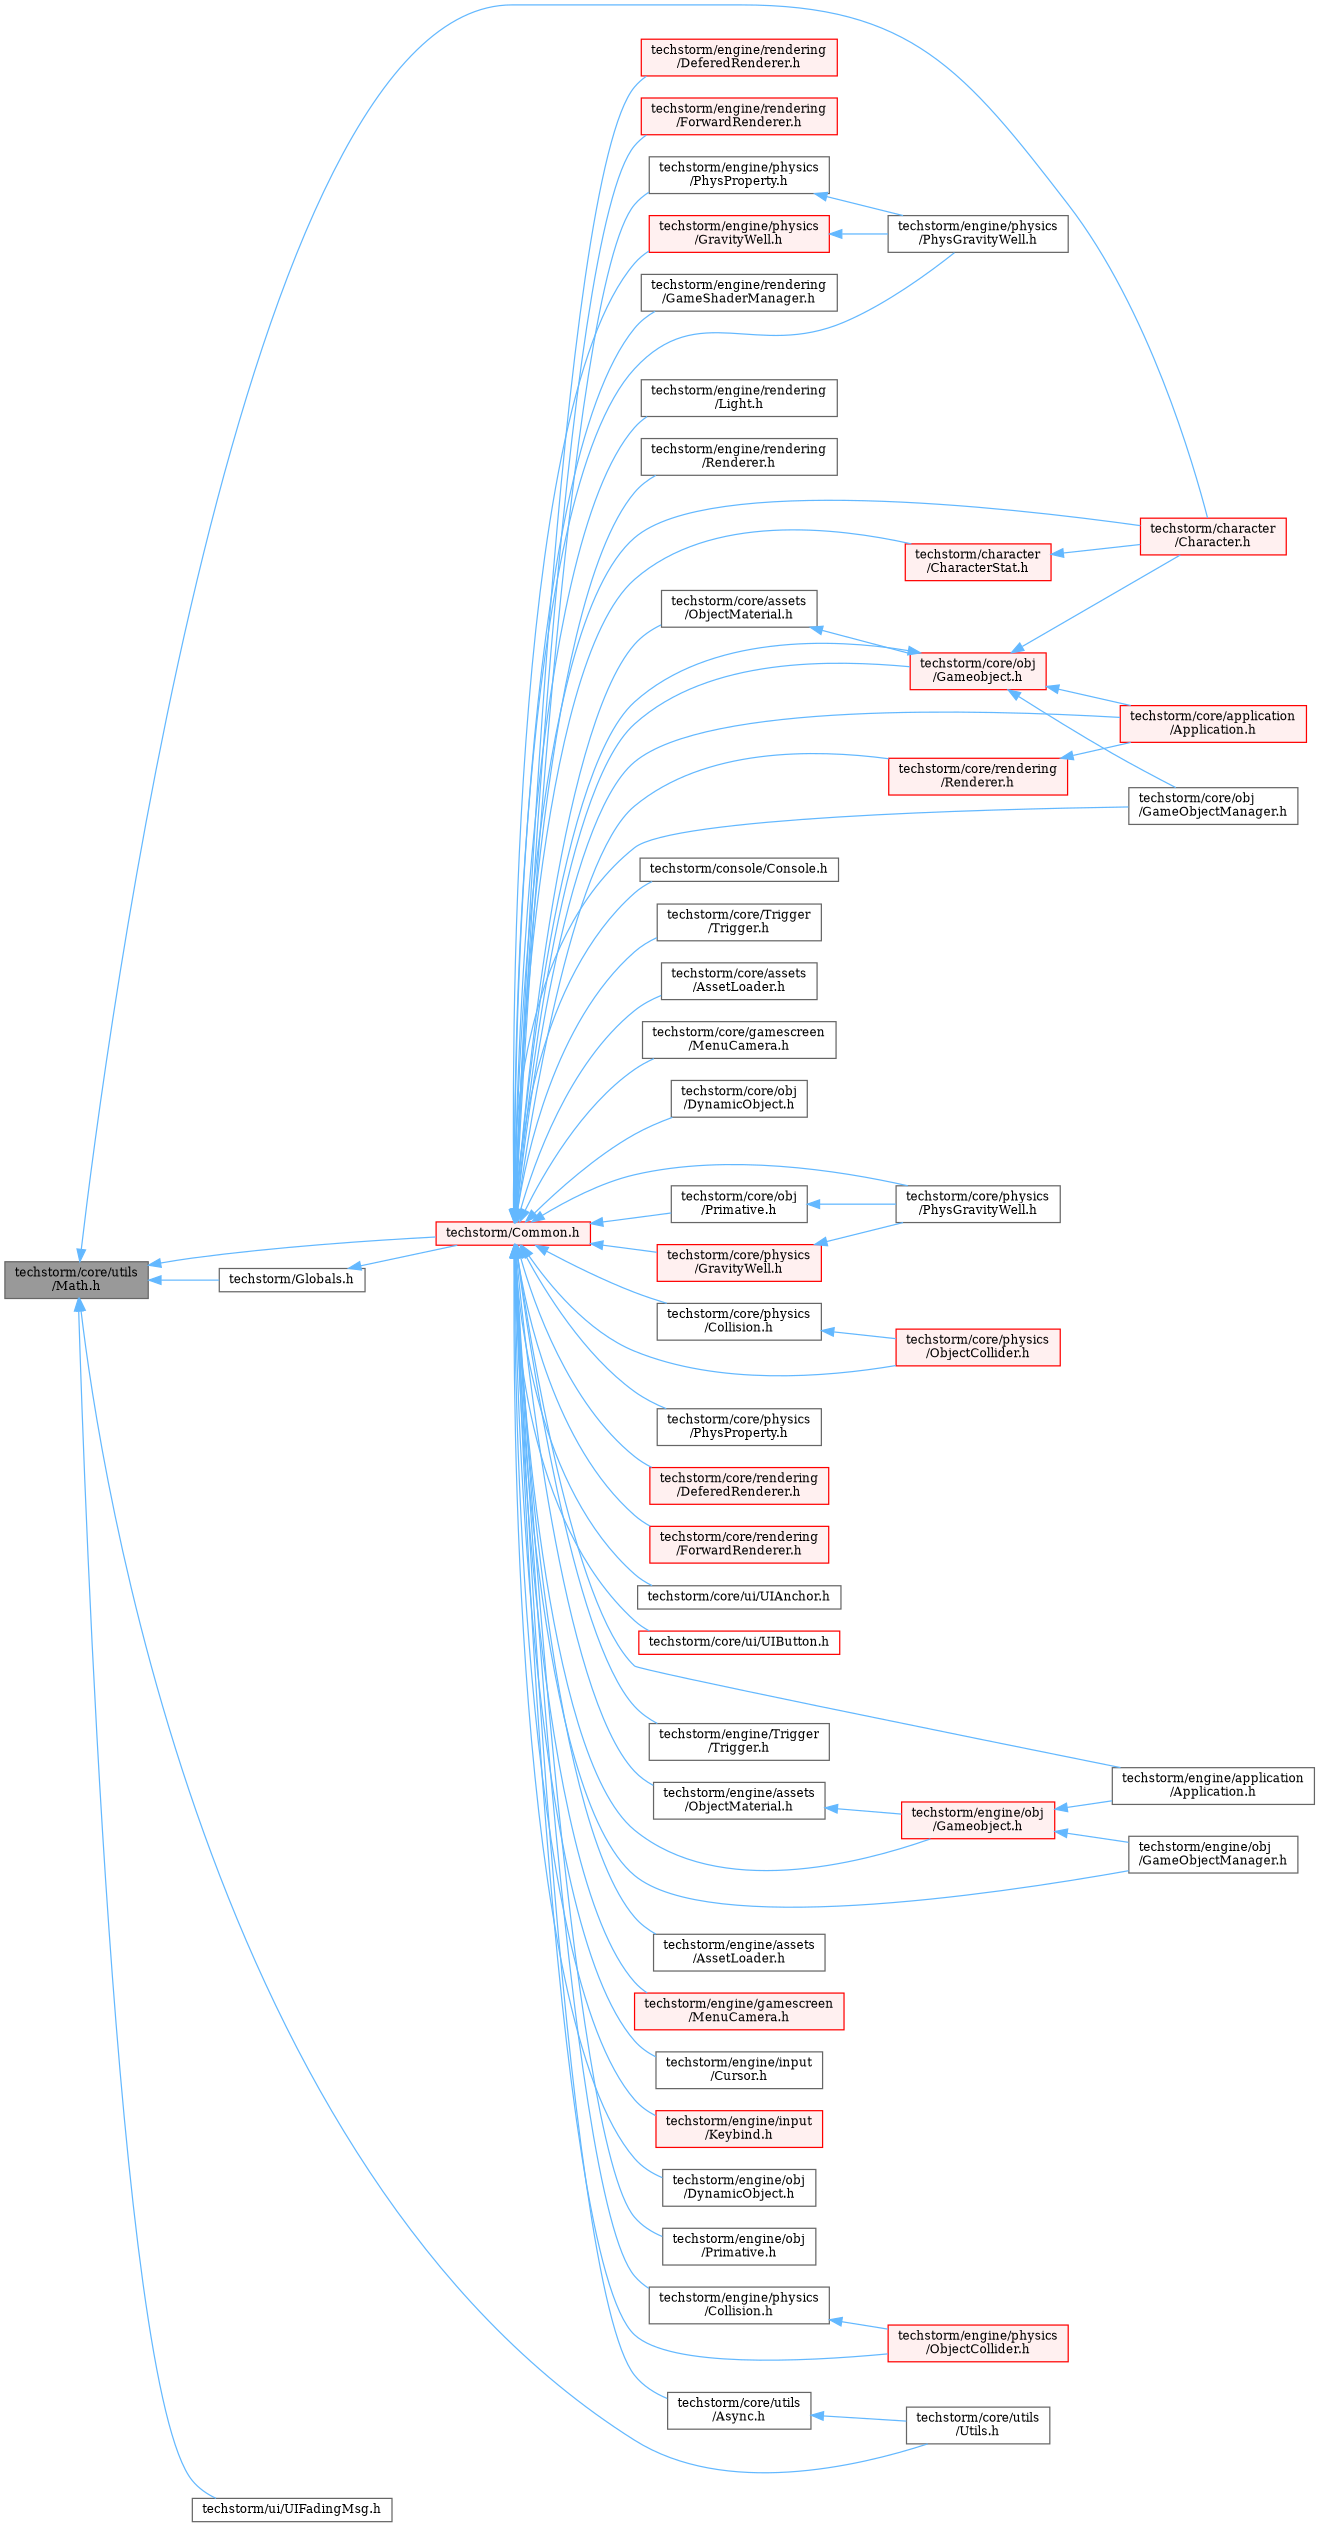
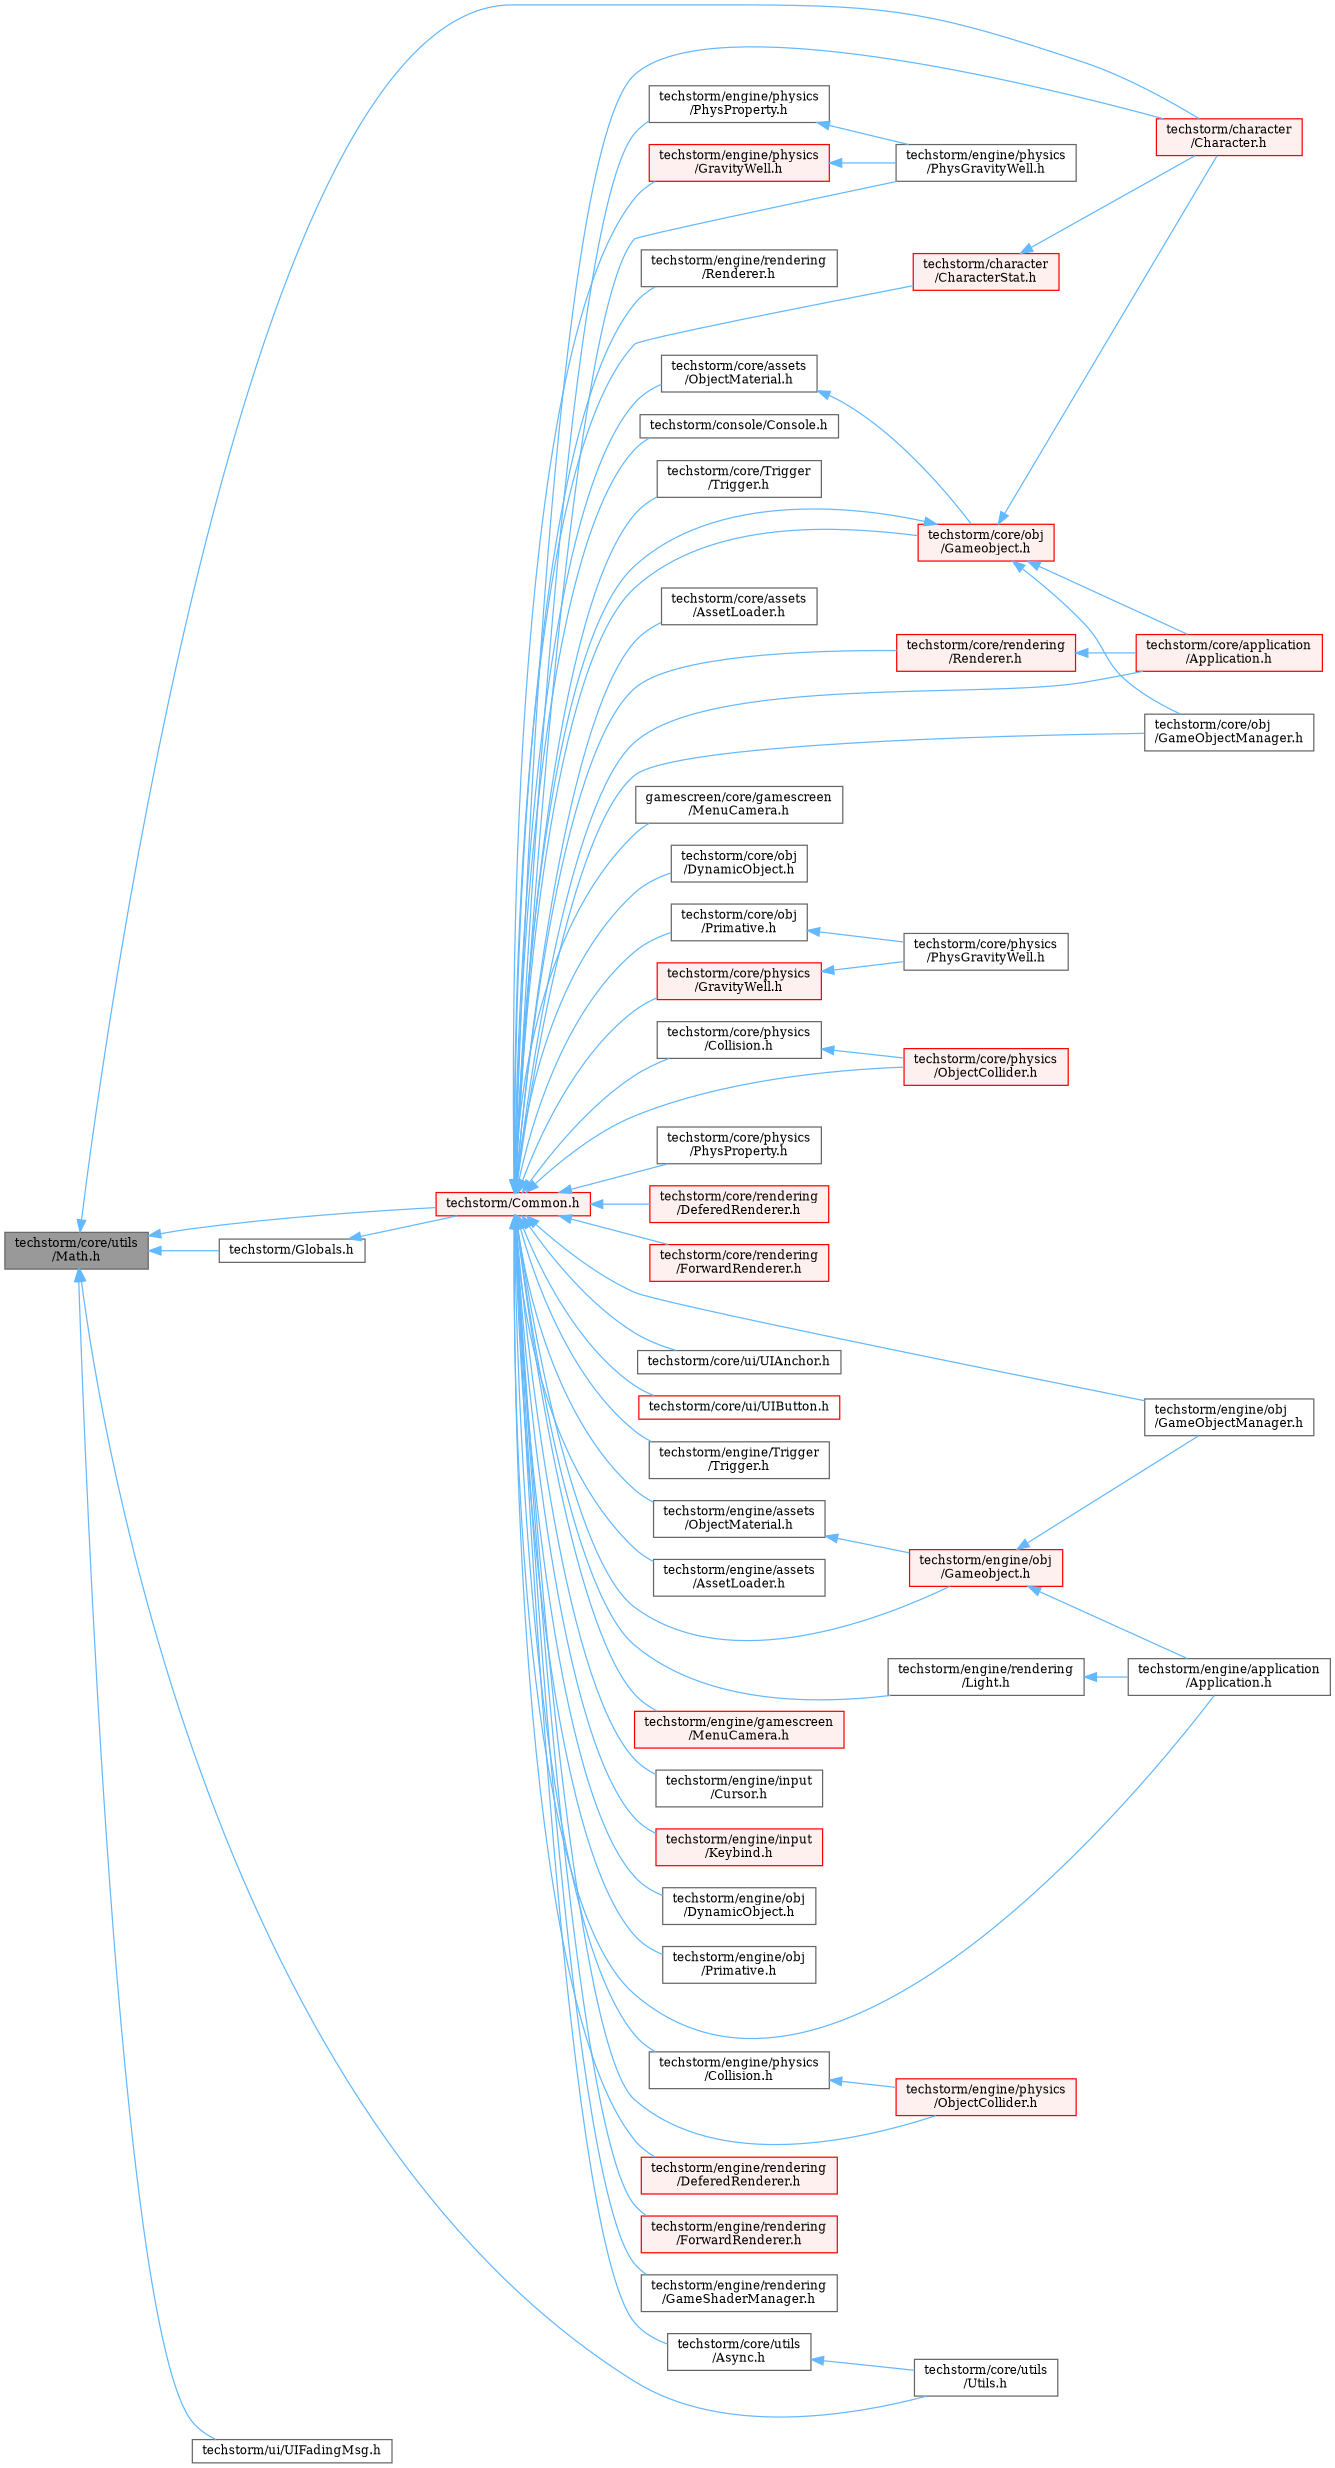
node "techstorm/core/gamescreen /MenuCamera.h": label "techstorm/core/gamescreen /MenuCamera.h" -> "gamescreen/core/gamescreen /MenuCamera.h"
edge "techstorm/core/physics /PhysGravityWell.h" -> "techstorm/Common.h": removed
edge "techstorm/engine/application /Application.h" -> "techstorm/engine/rendering /Light.h": added
